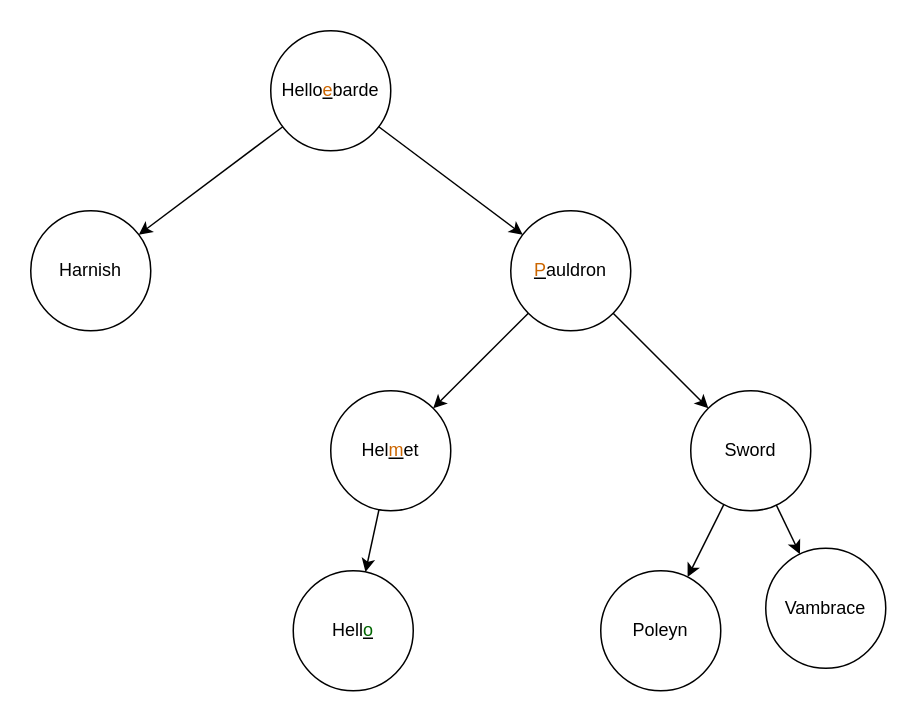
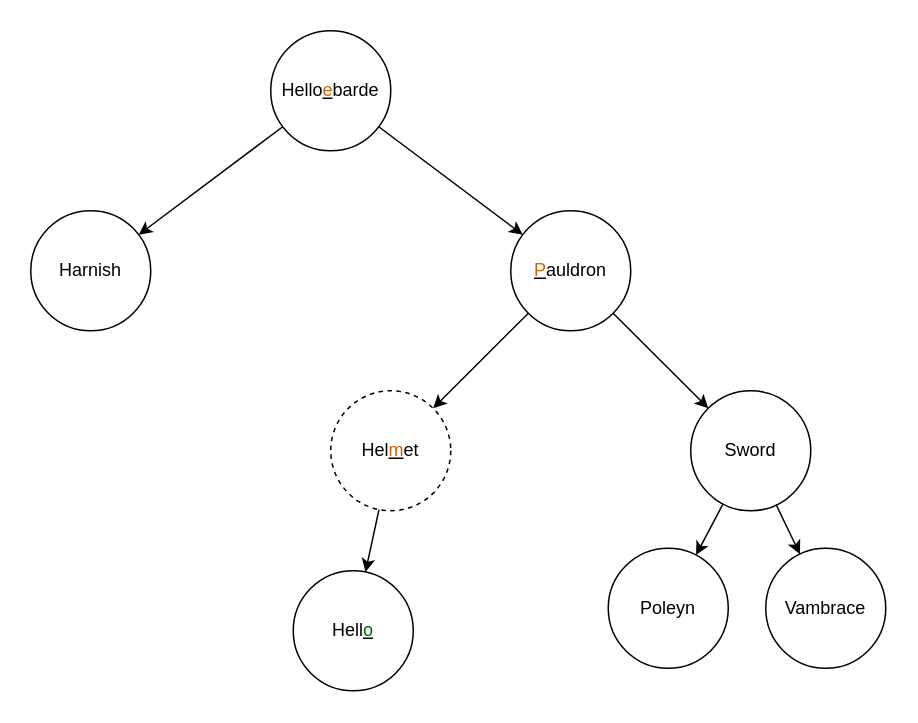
node "Helmet": style solid -> dashed
node "Poleyn": moved (661, 631) -> (668, 608)
